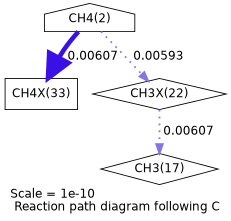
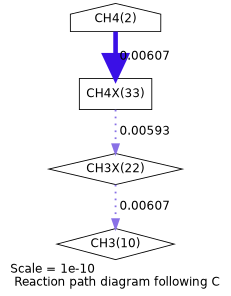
edge "CH4(2)" -> "CH3X(22)": now "CH4X(33)" -> "CH3X(22)"
node "CH3(17)": label "CH3(17)" -> "CH3(10)"
